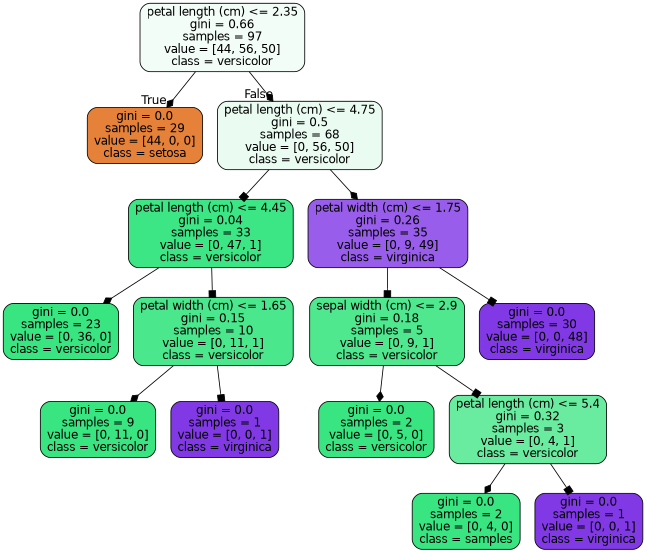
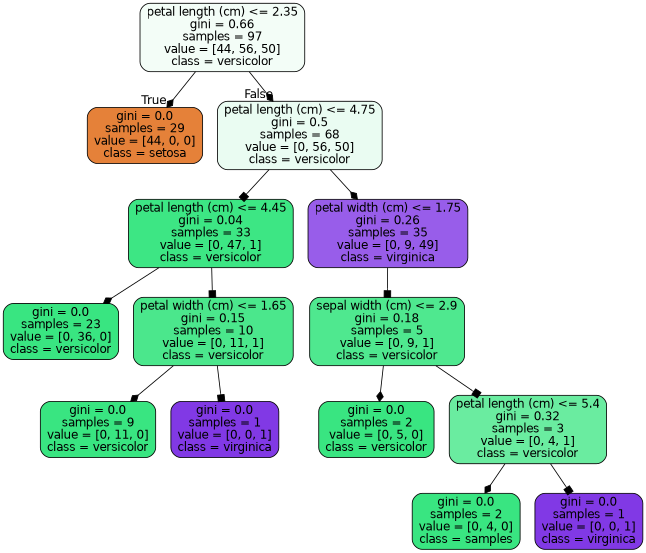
node "gini = 0.0 samples = 30 value = [0, 0, 48] class = virginica": removed
